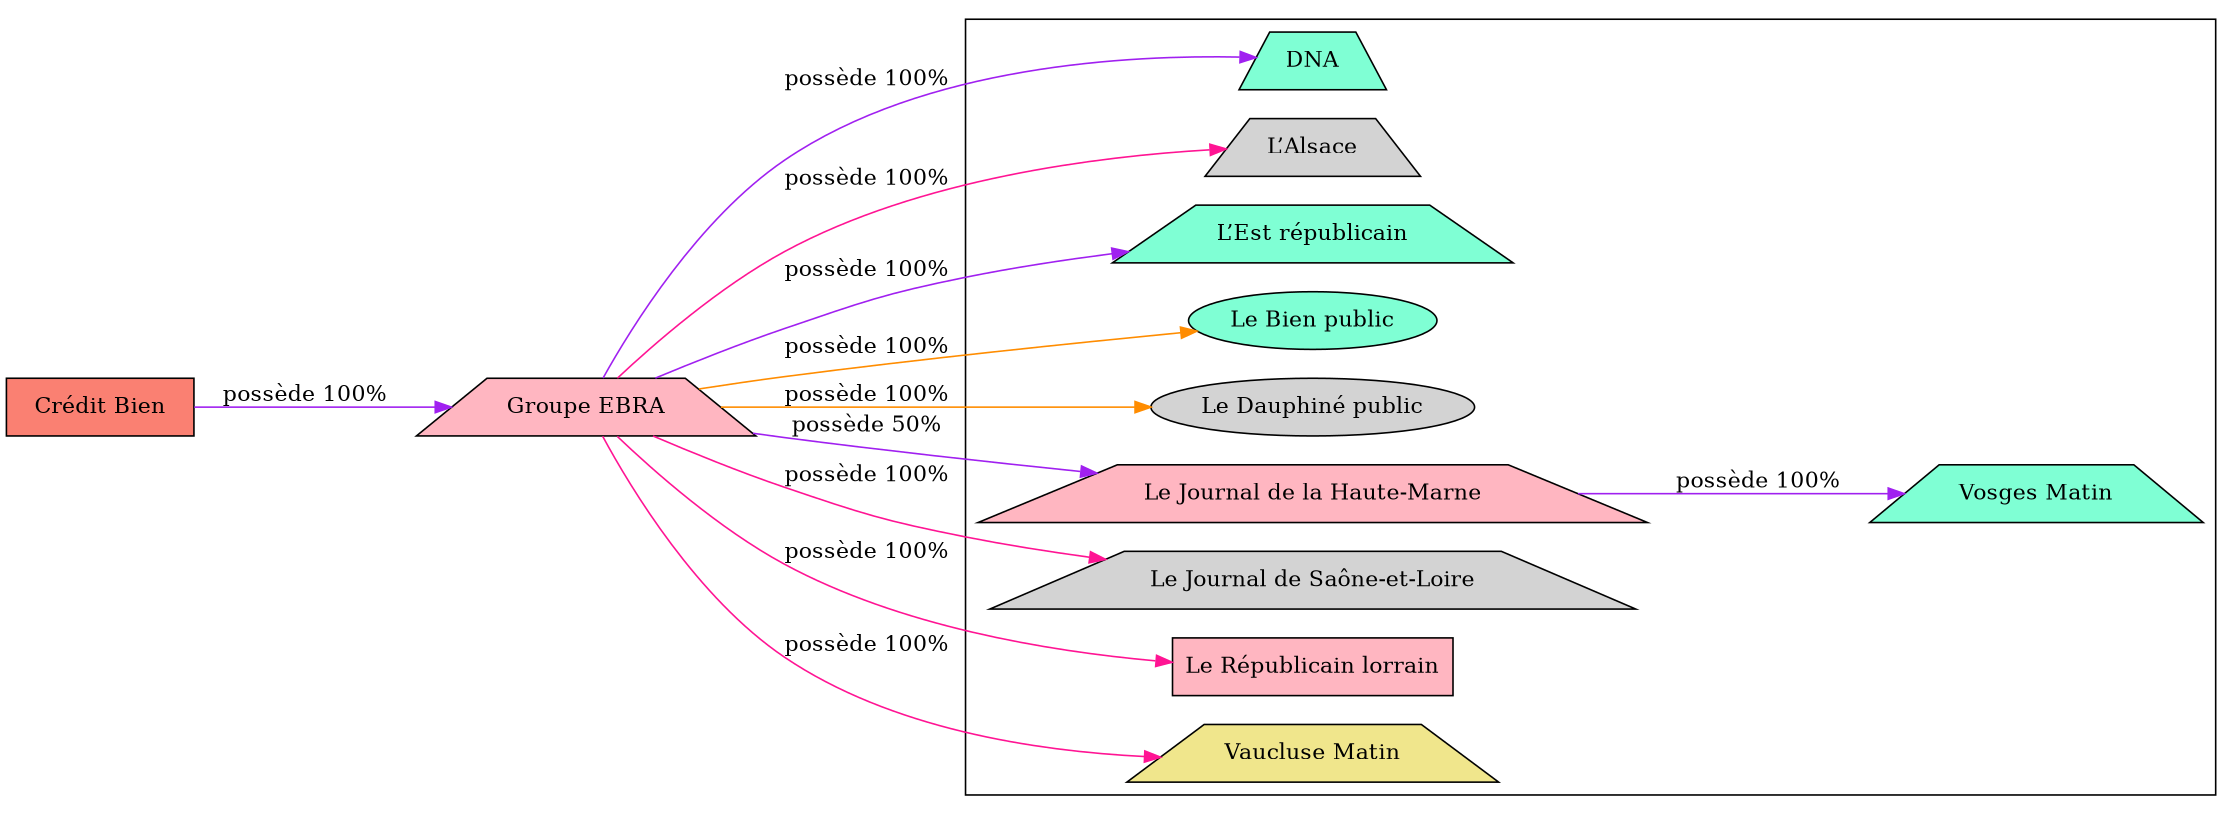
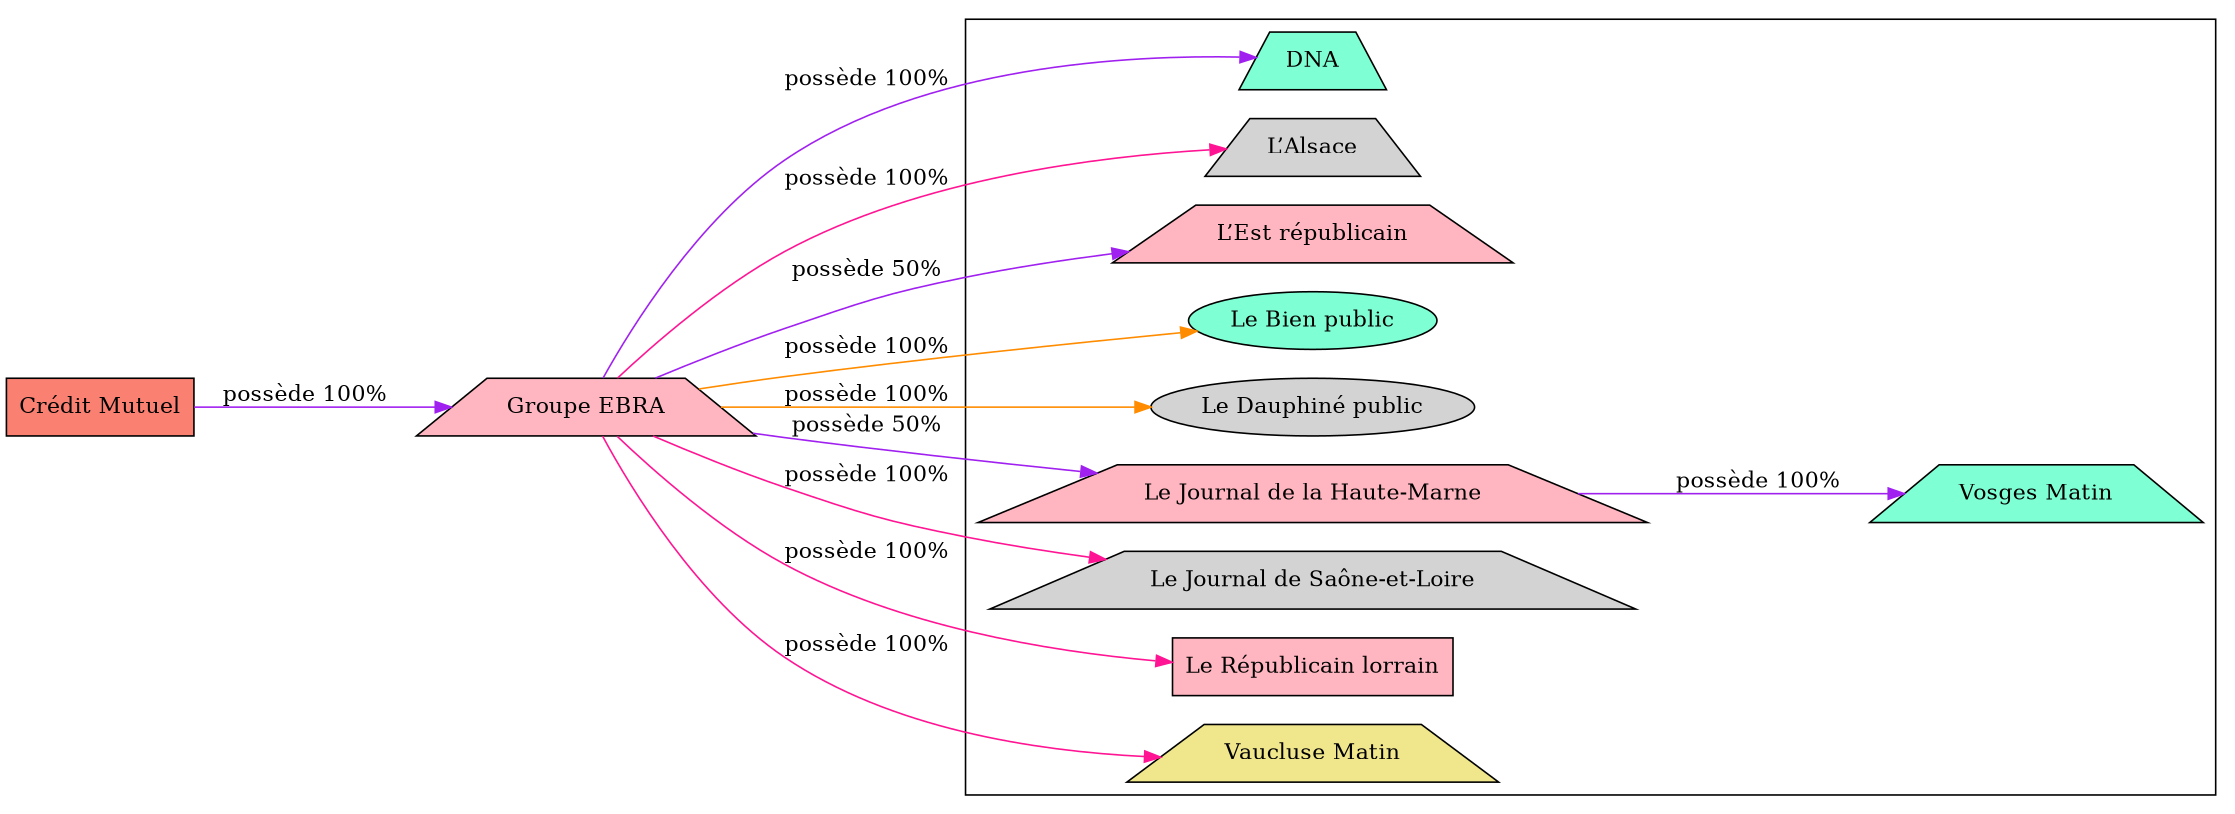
node "L’Est républicain": fillcolor aquamarine -> lightpink
edge "Groupe EBRA" -> "L’Est républicain": label "possède 100%" -> "possède 50%"
node "Crédit Bien": label "Crédit Bien" -> "Crédit Mutuel"
